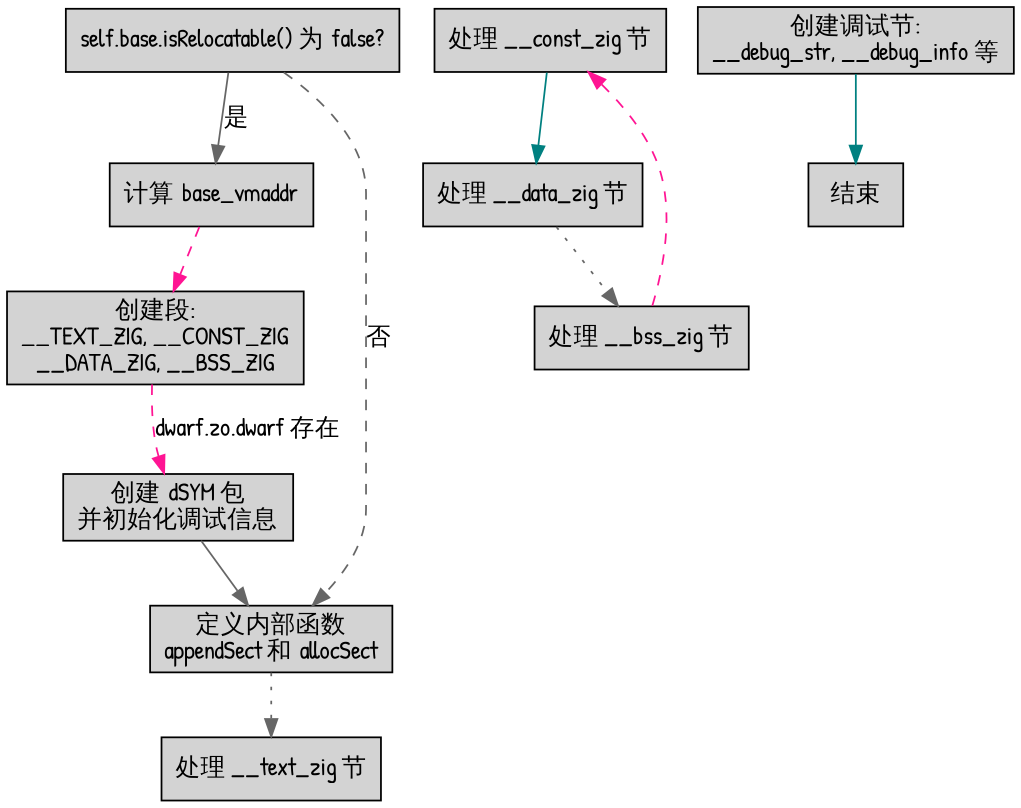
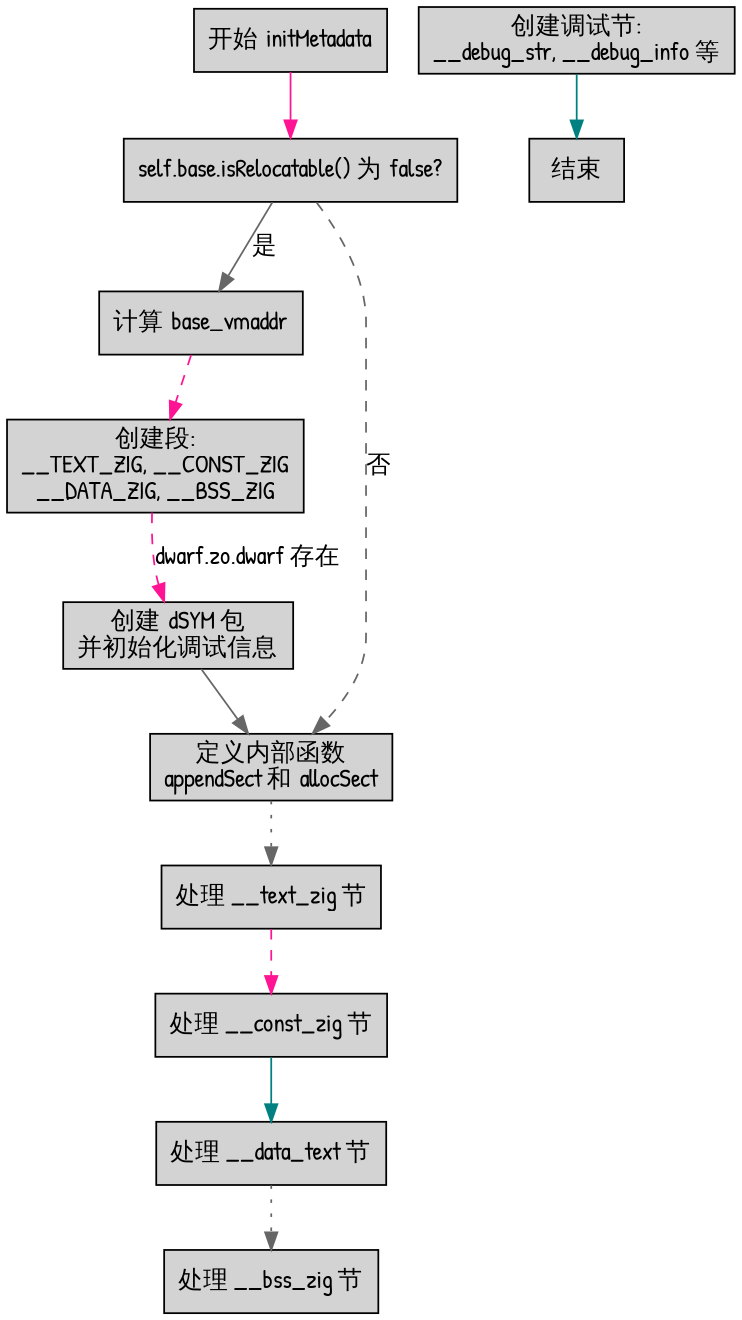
node "开始 initMetadata": added
edge "处理 __bss_zig 节" -> "处理 __const_zig 节": now "处理 __text_zig 节" -> "处理 __const_zig 节"
node "处理 __data_zig 节": label "处理 __data_zig 节" -> "处理 __data_text 节"
